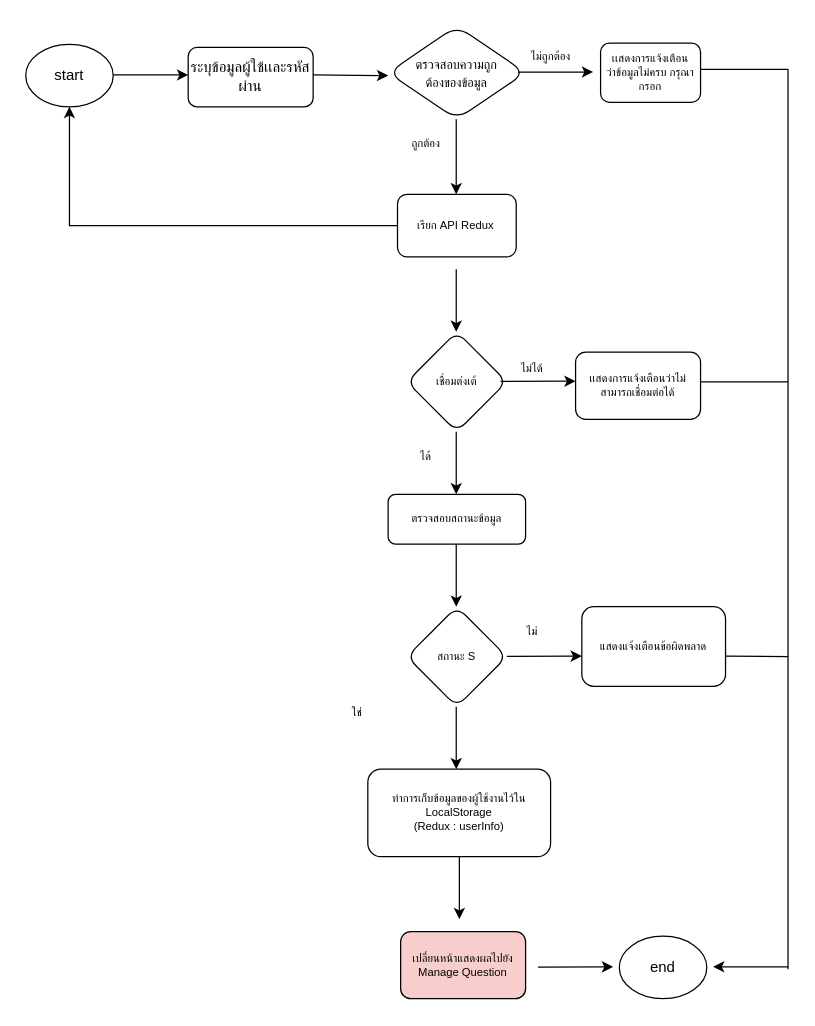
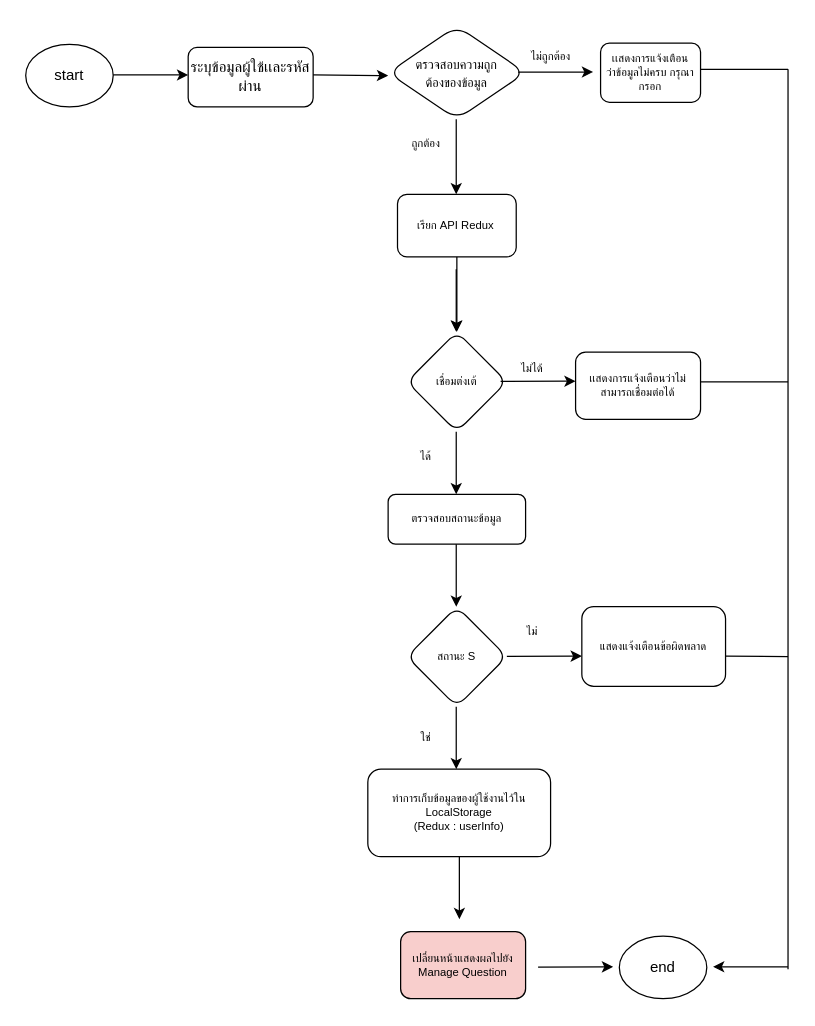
edge "เรียก API Redux" -> "start": now "เรียก API Redux" -> "เชื่อมต่งเต้"
node "ใช่": moved (357, 713) -> (426, 738)
